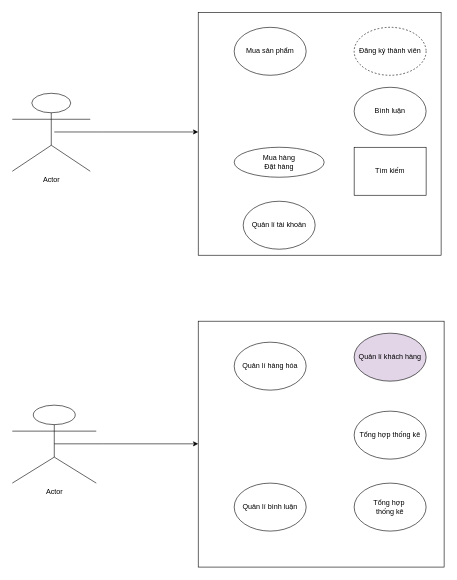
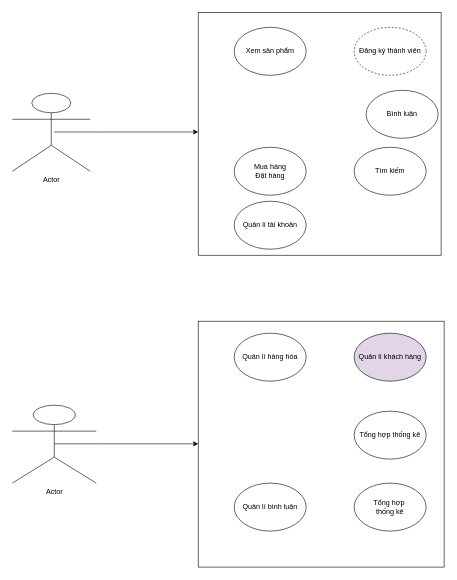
node "Mua sản phẩm": label "Mua sản phẩm" -> "Xem sản phẩm"
node "Bình luận": moved (390, 111) -> (402, 114)
node "Mua hàng Đặt hàng": size 90x30 -> 72x48
node "Tìm kiếm": shape rectangle -> ellipse
node "Quản lí tài khoản": moved (279, 225) -> (270, 225)
node "Quản lí hàng hóa": moved (270, 366) -> (270, 357)
